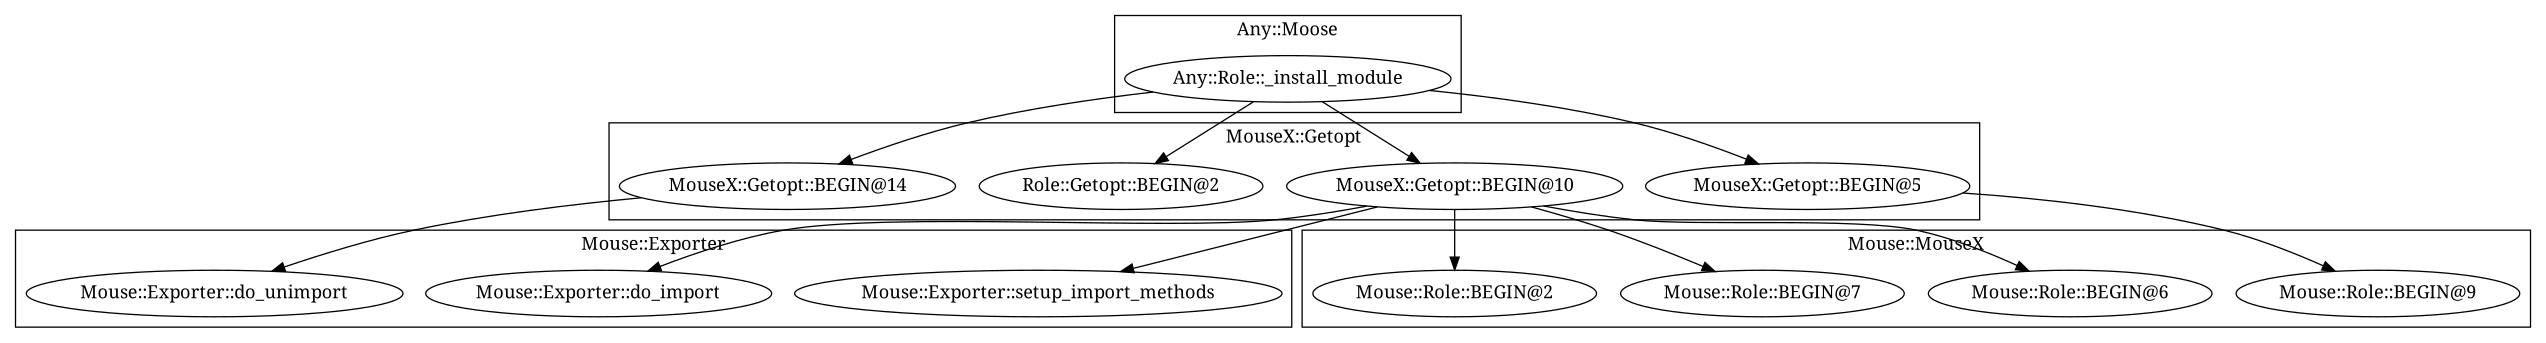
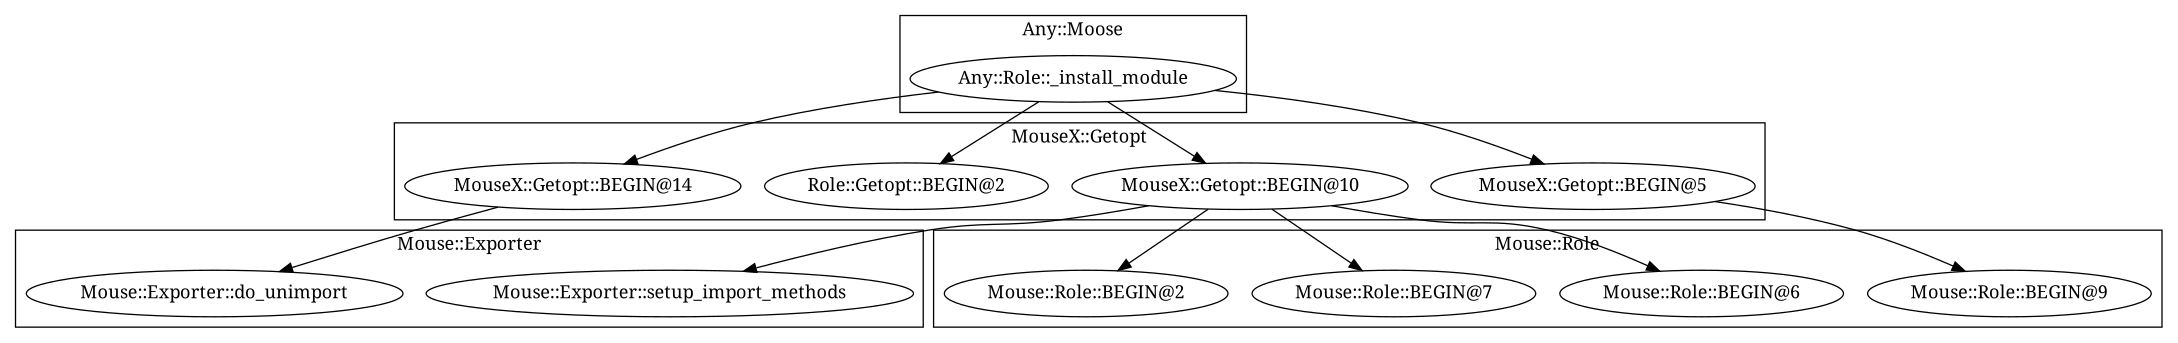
cluster "Mouse::MouseX": label "Mouse::MouseX" -> "Mouse::Role"
node "Mouse::Exporter::do_import": removed
